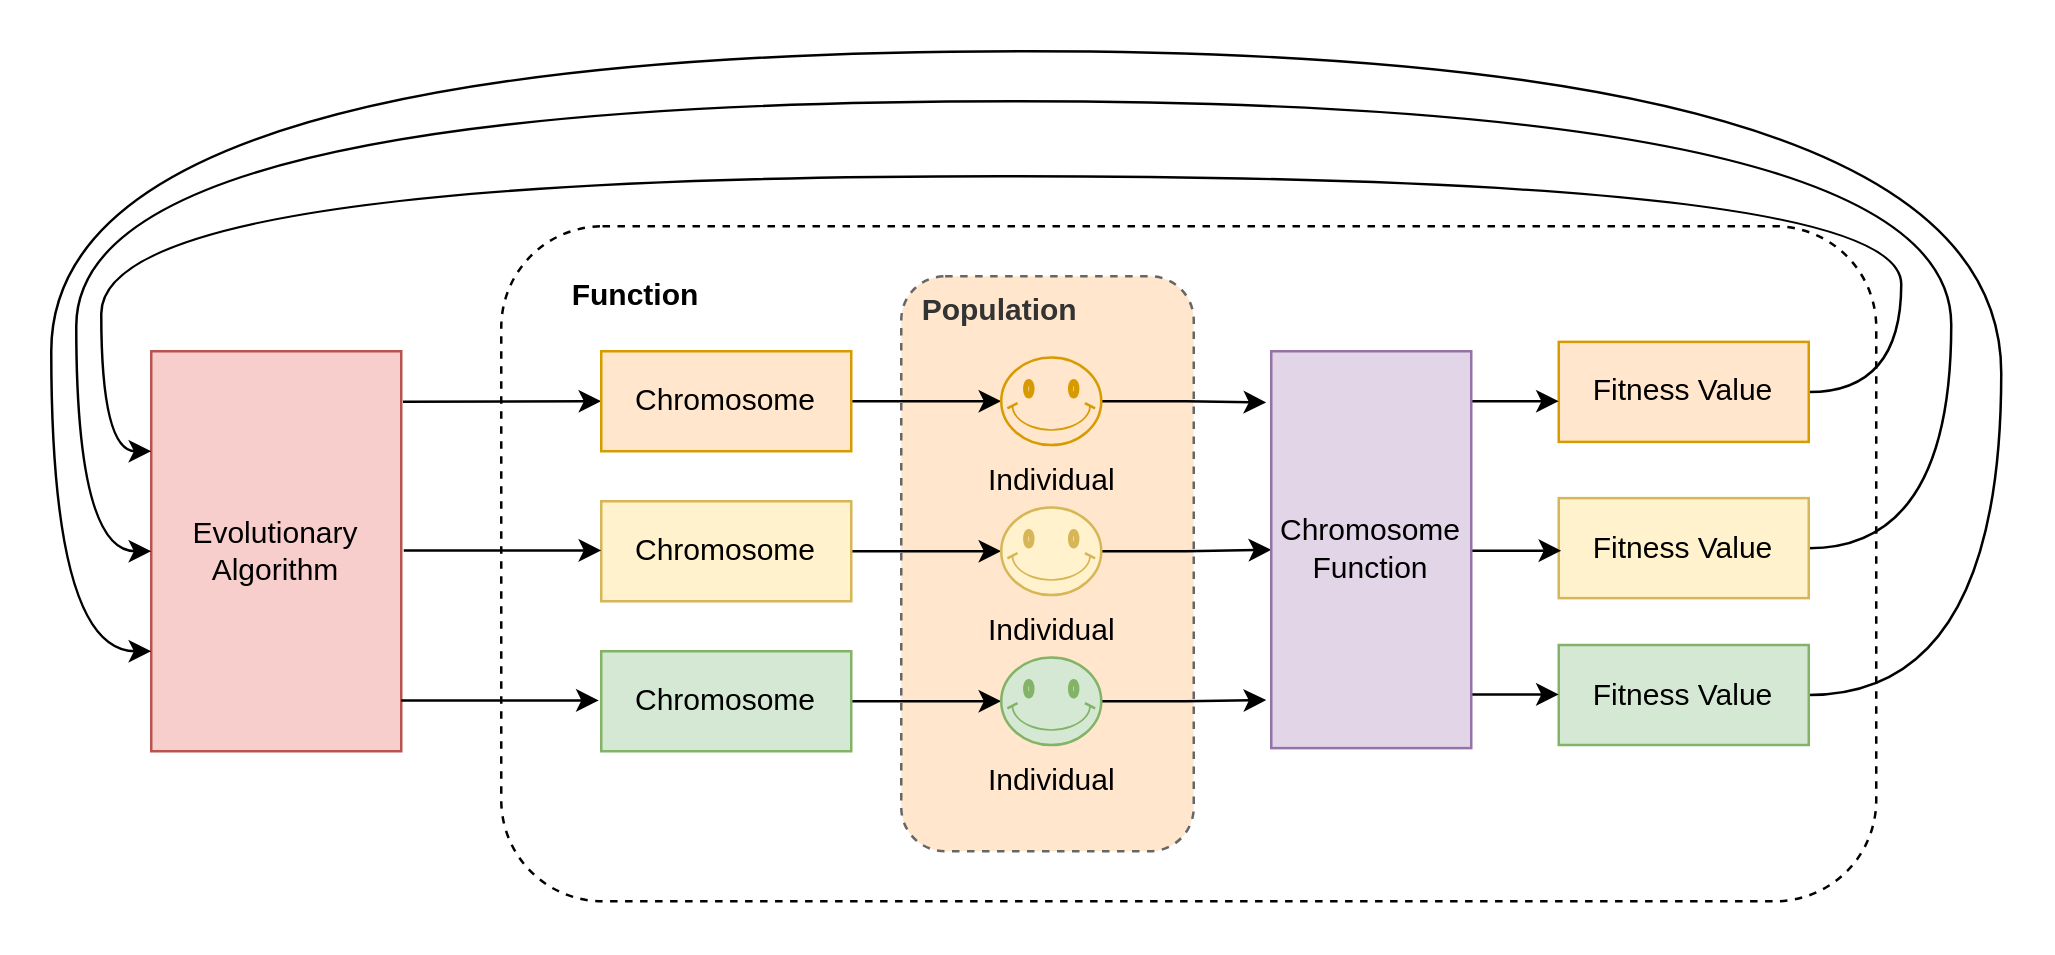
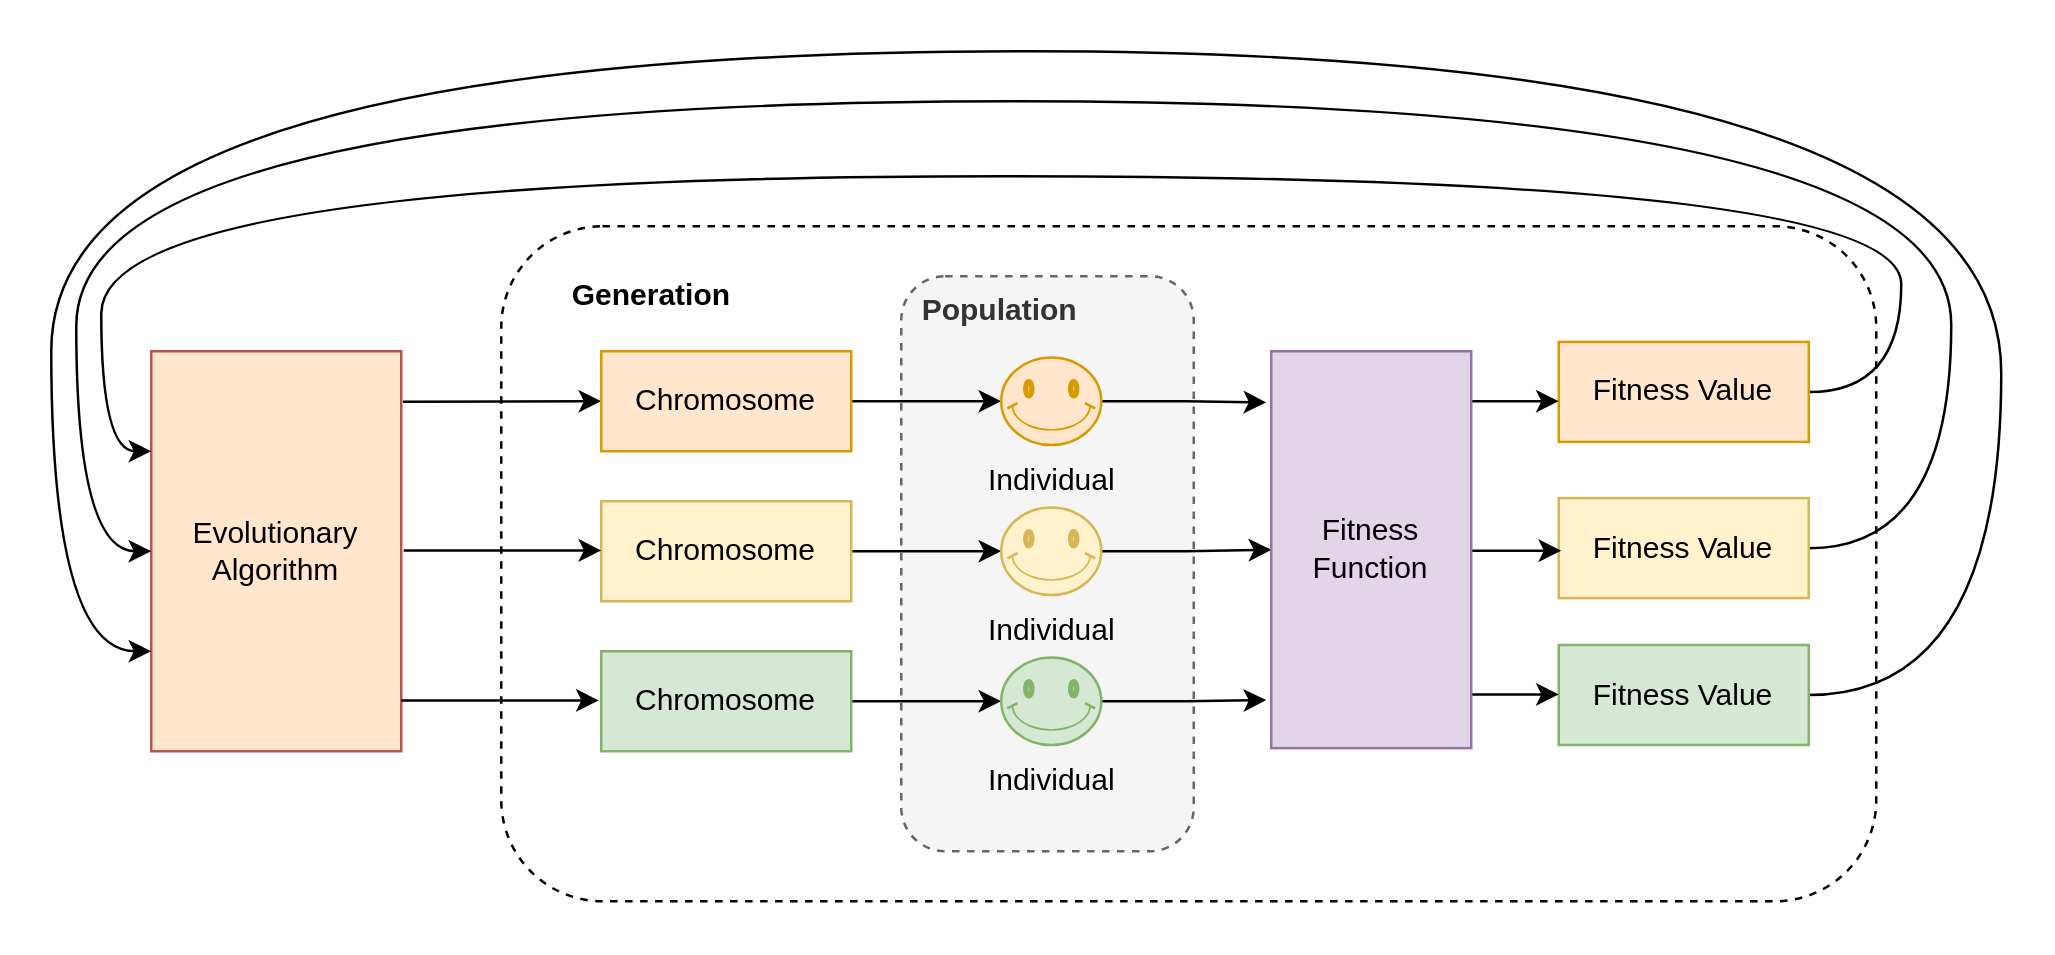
node "Function": label "Function" -> "Generation"
node "Population": fillcolor #ffe6cc -> #f5f5f5
node "Chromosome Function": label "Chromosome Function" -> "Fitness Function"
node "Evolutionary Algorithm": fillcolor #f8cecc -> #ffe6cc
